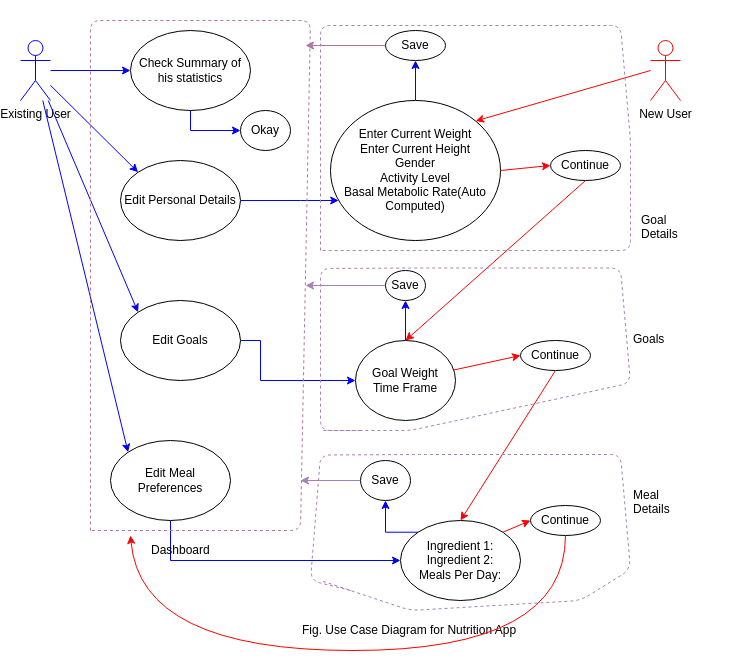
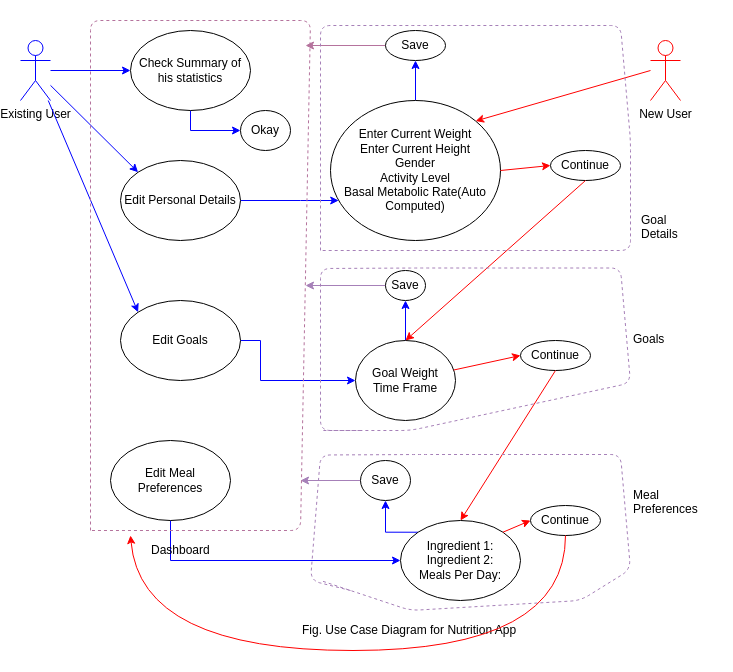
edge "Existing User" -> "Edit Meal Preferences": removed
node "Meal Details": label "Meal Details" -> "Meal Preferences"
